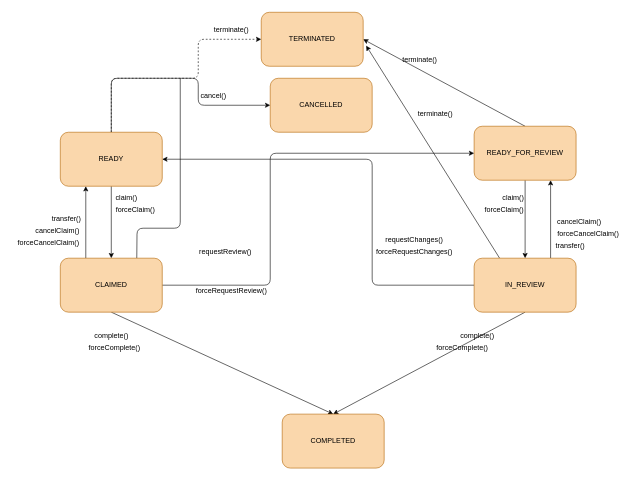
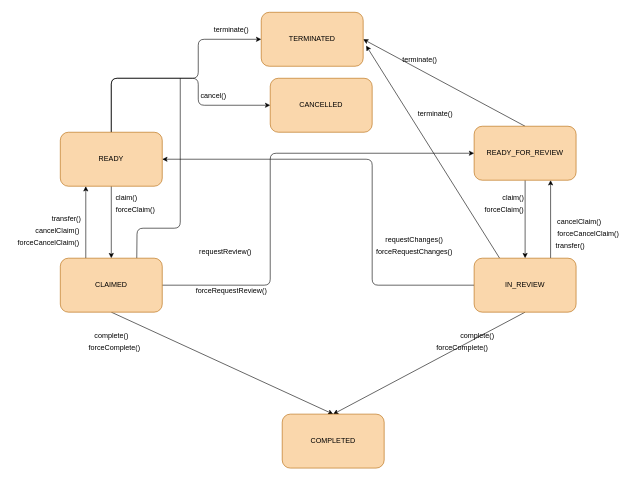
edge "READY" -> "TERMINATED": style dashed -> solid
